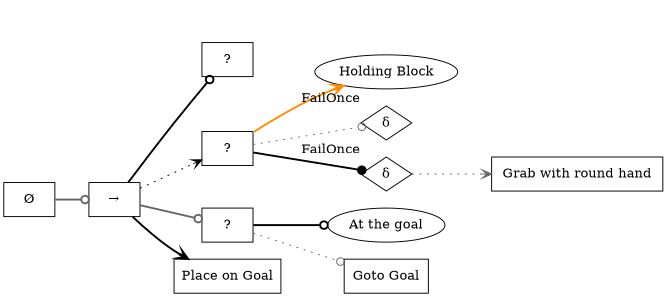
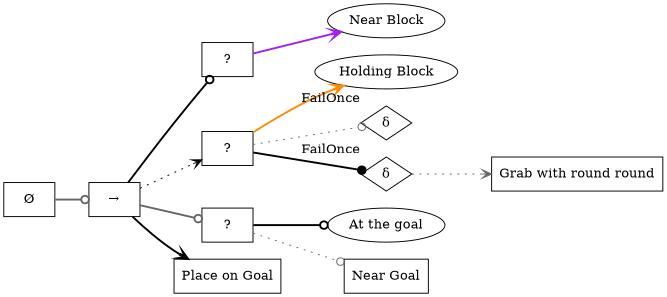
node "Near Block": added
node "Grab with round hand": label "Grab with round hand" -> "Grab with round round"
node "Goto Goal": label "Goto Goal" -> "Near Goal"
